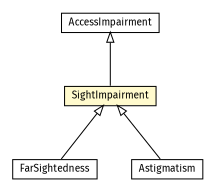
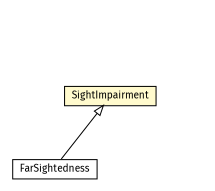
node "AccessImpairment": removed
node "Astigmatism": removed
